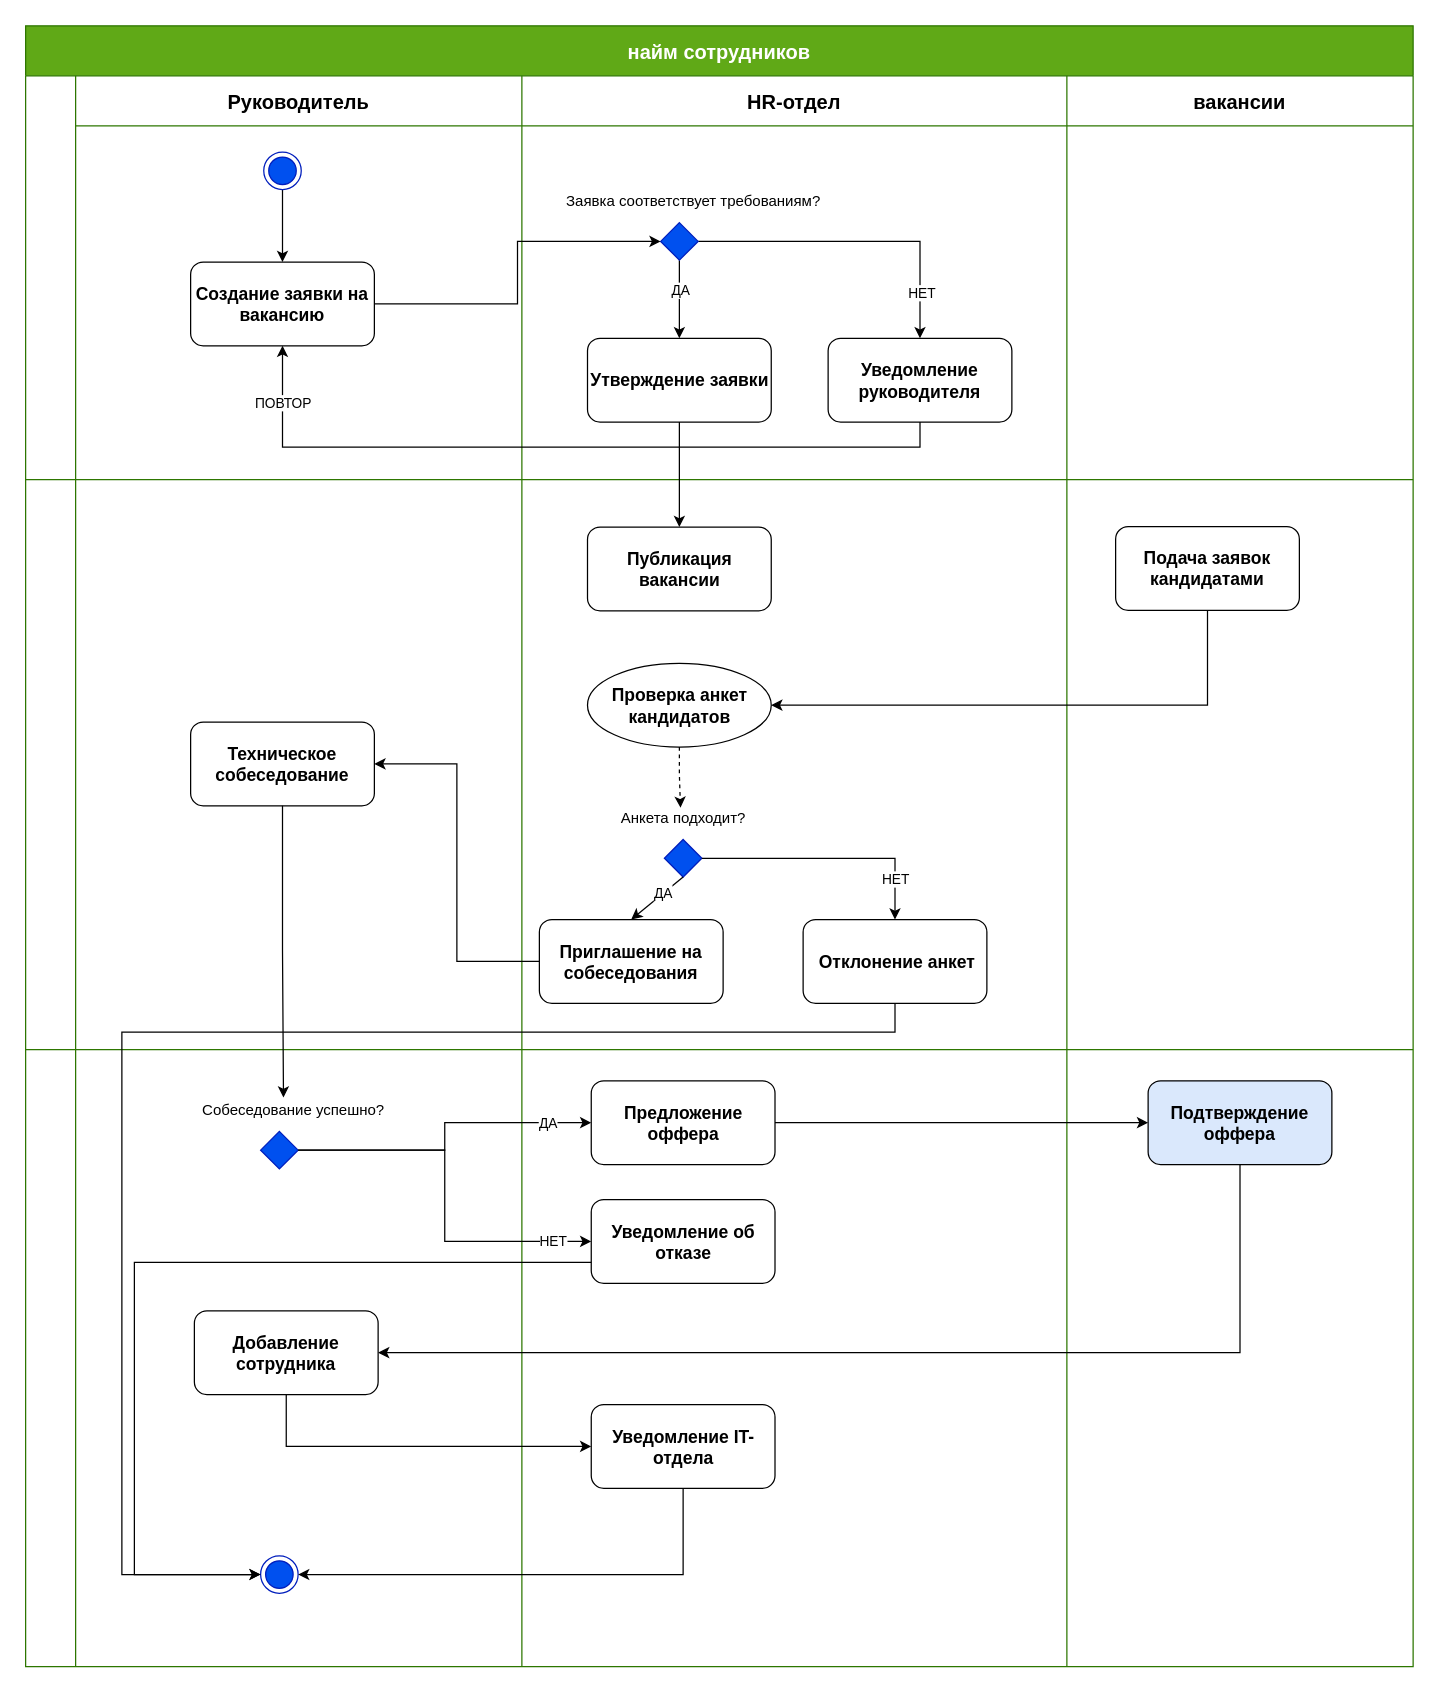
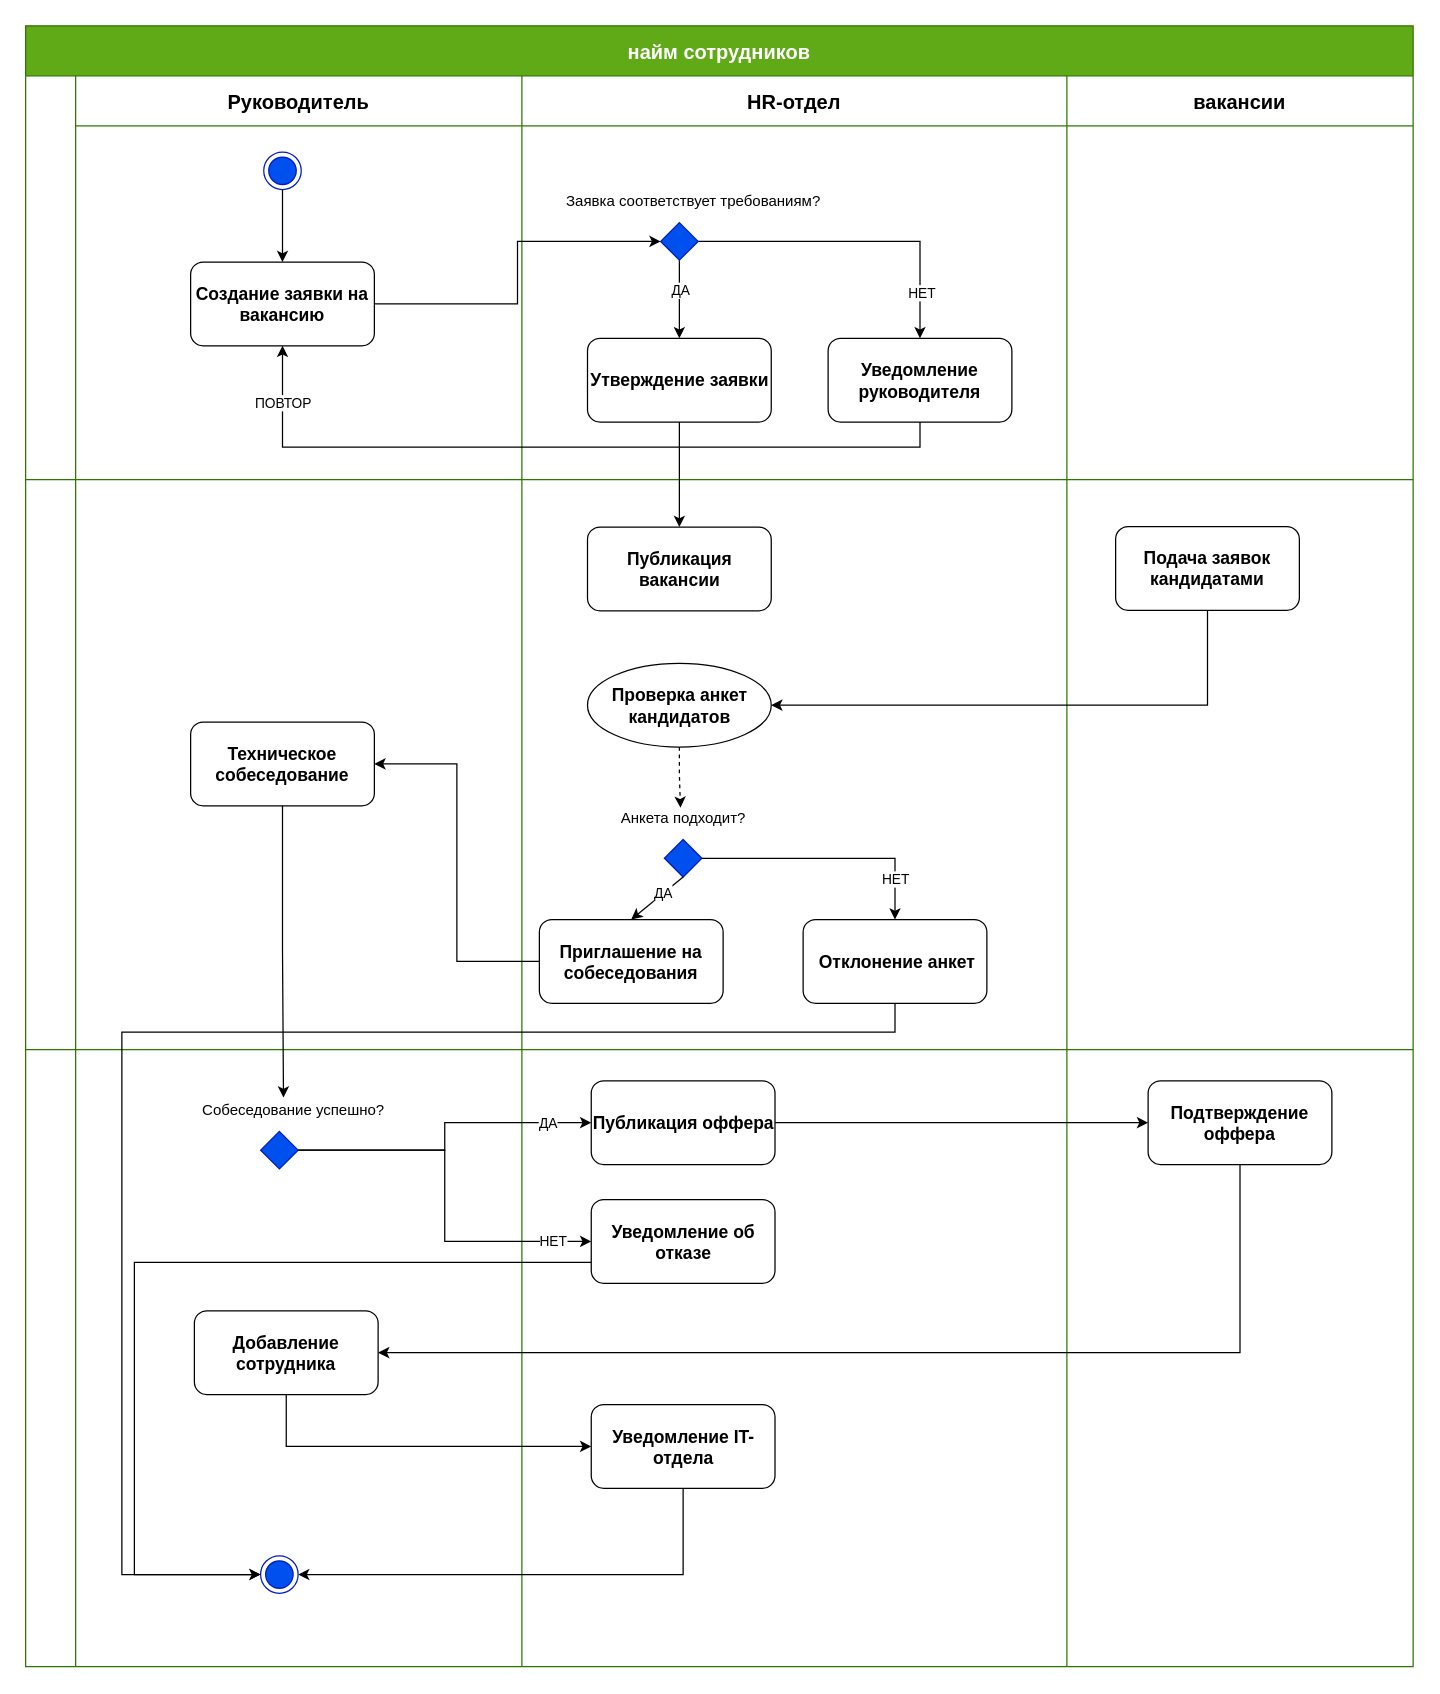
node "Предложение оффера": label "Предложение оффера" -> "Публикация оффера"
node "Подтверждение оффера": fillcolor #dae8fc -> #ffffff
